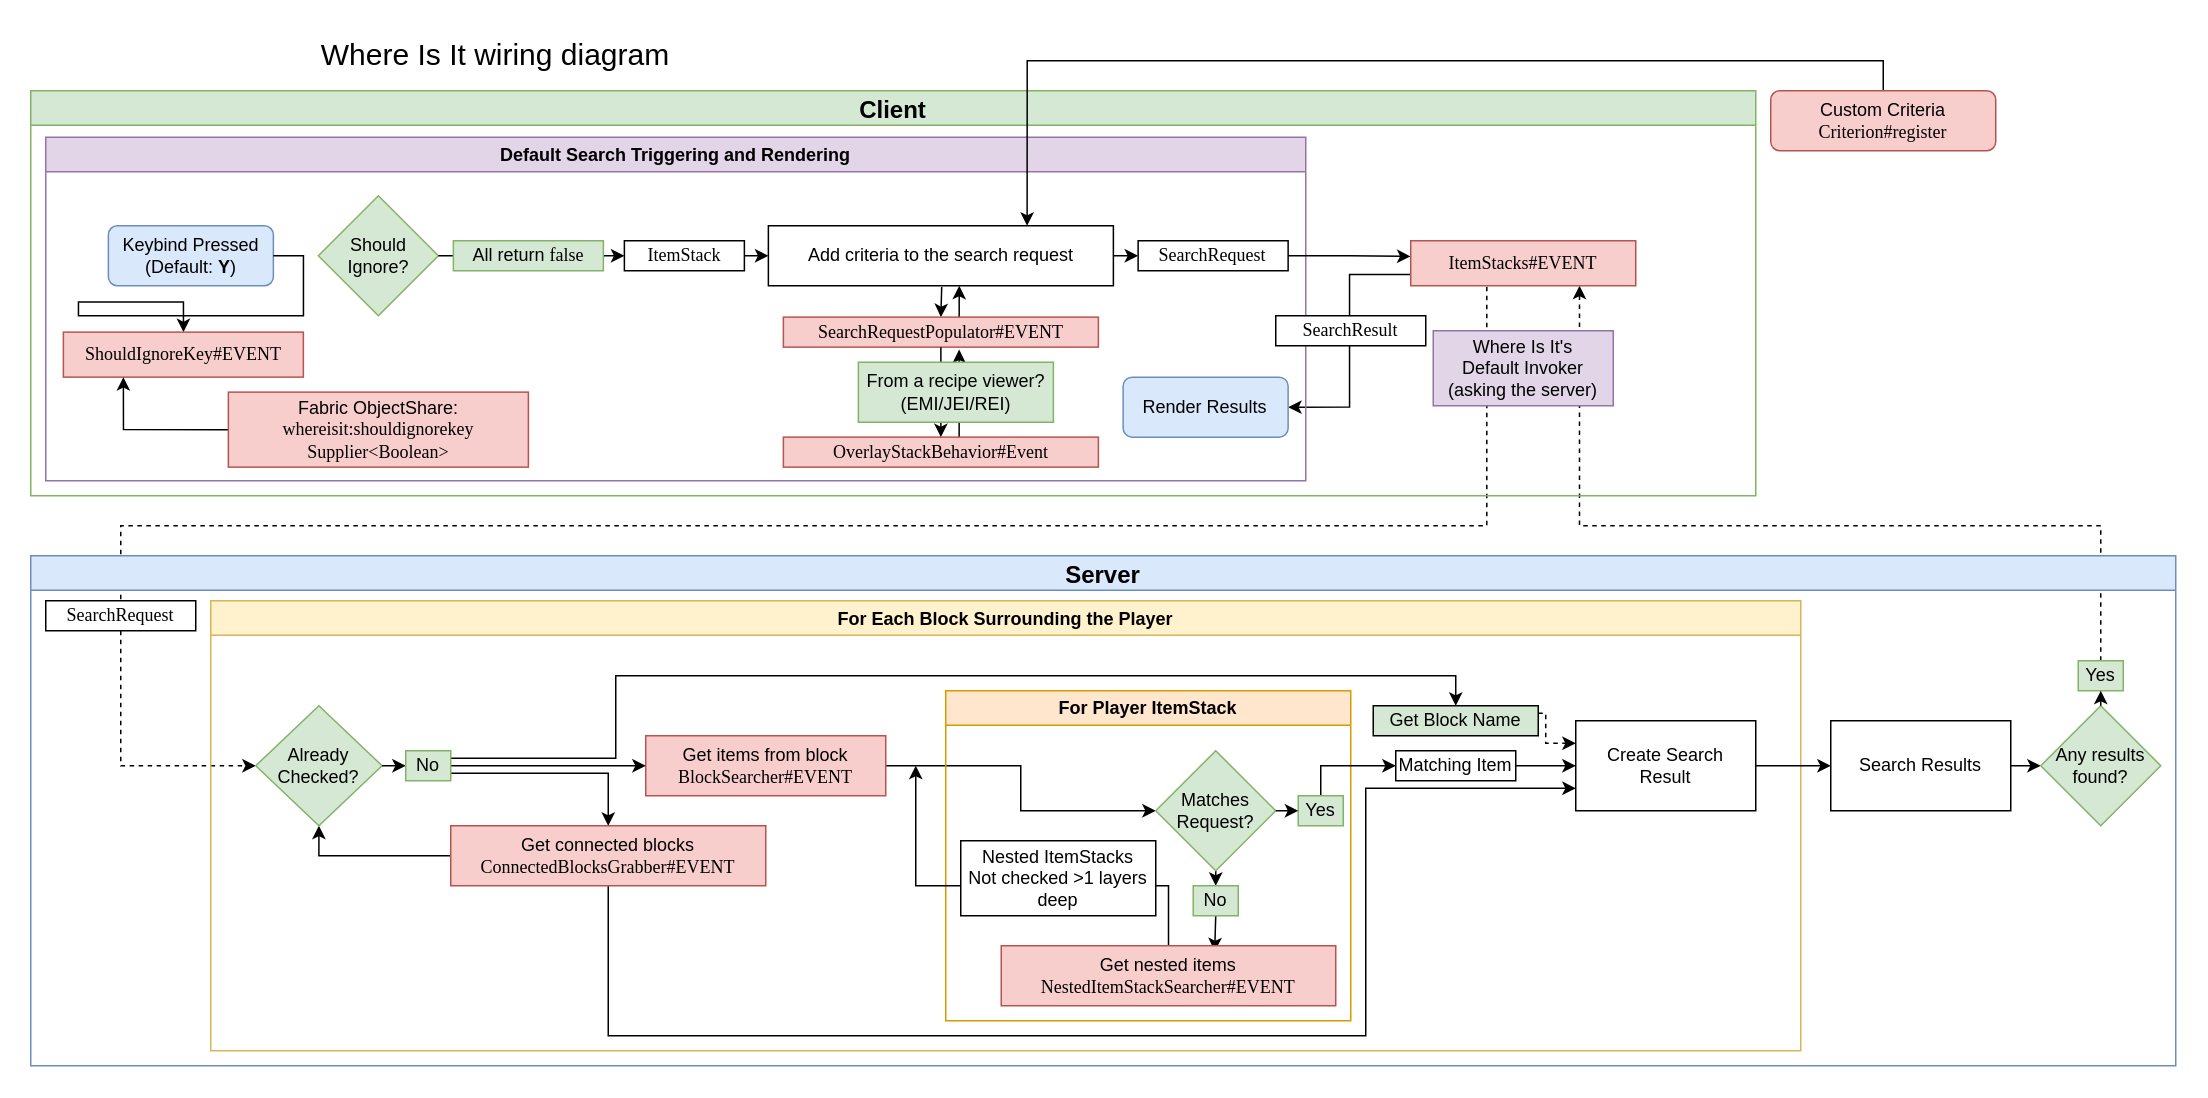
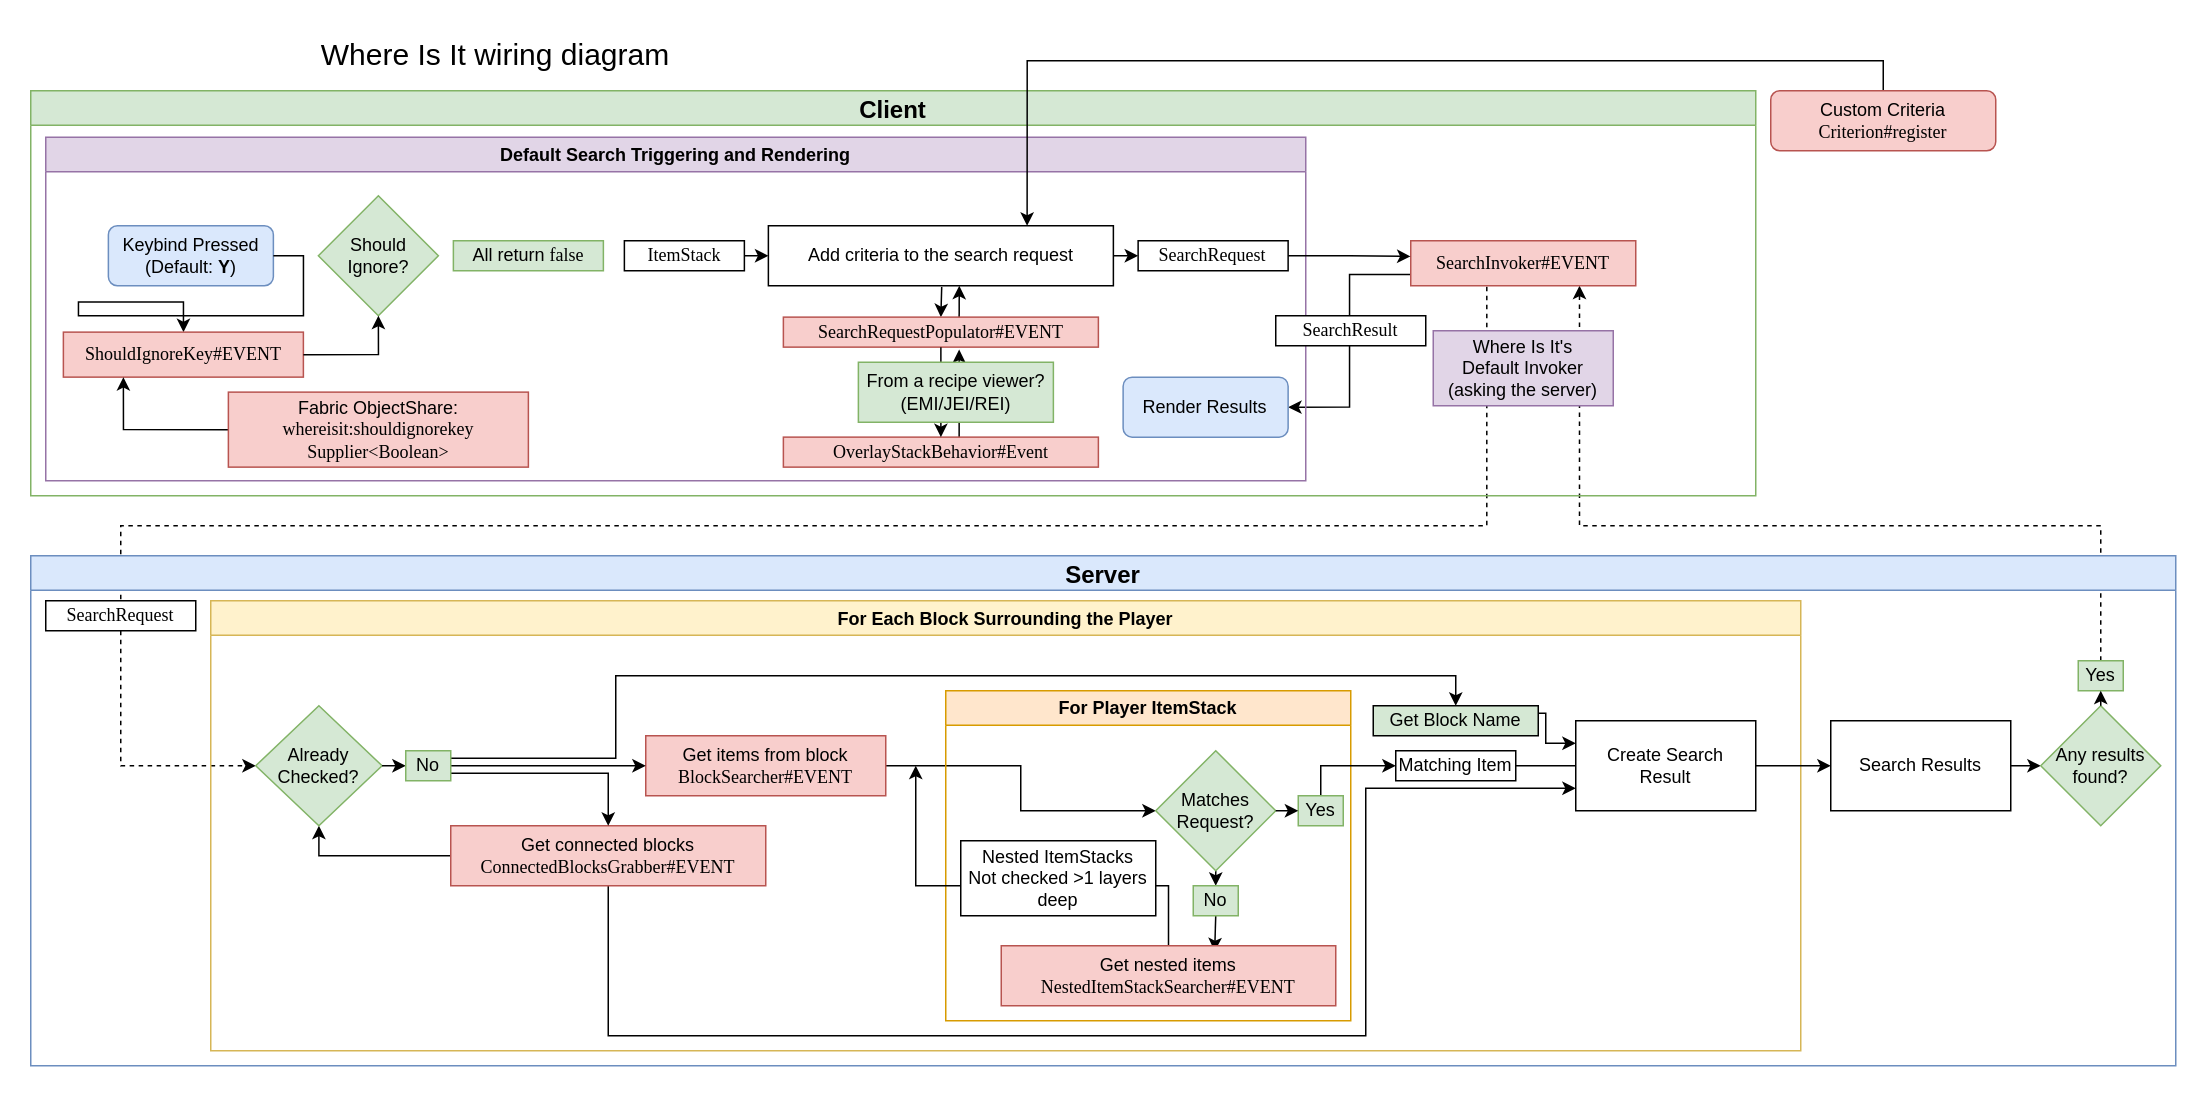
edge "Should Ignore?" -> "ItemStack": removed
node "ItemStacks#EVENT": label "ItemStacks#EVENT" -> "SearchInvoker#EVENT"
edge "ShouldIgnoreKey#EVENT" -> "Should Ignore?": added
edge "Get Block Name" -> "Create Search Result": style dashed -> solid
edge "Matching Item" -> "Create Search Result": arrowhead classic -> none
